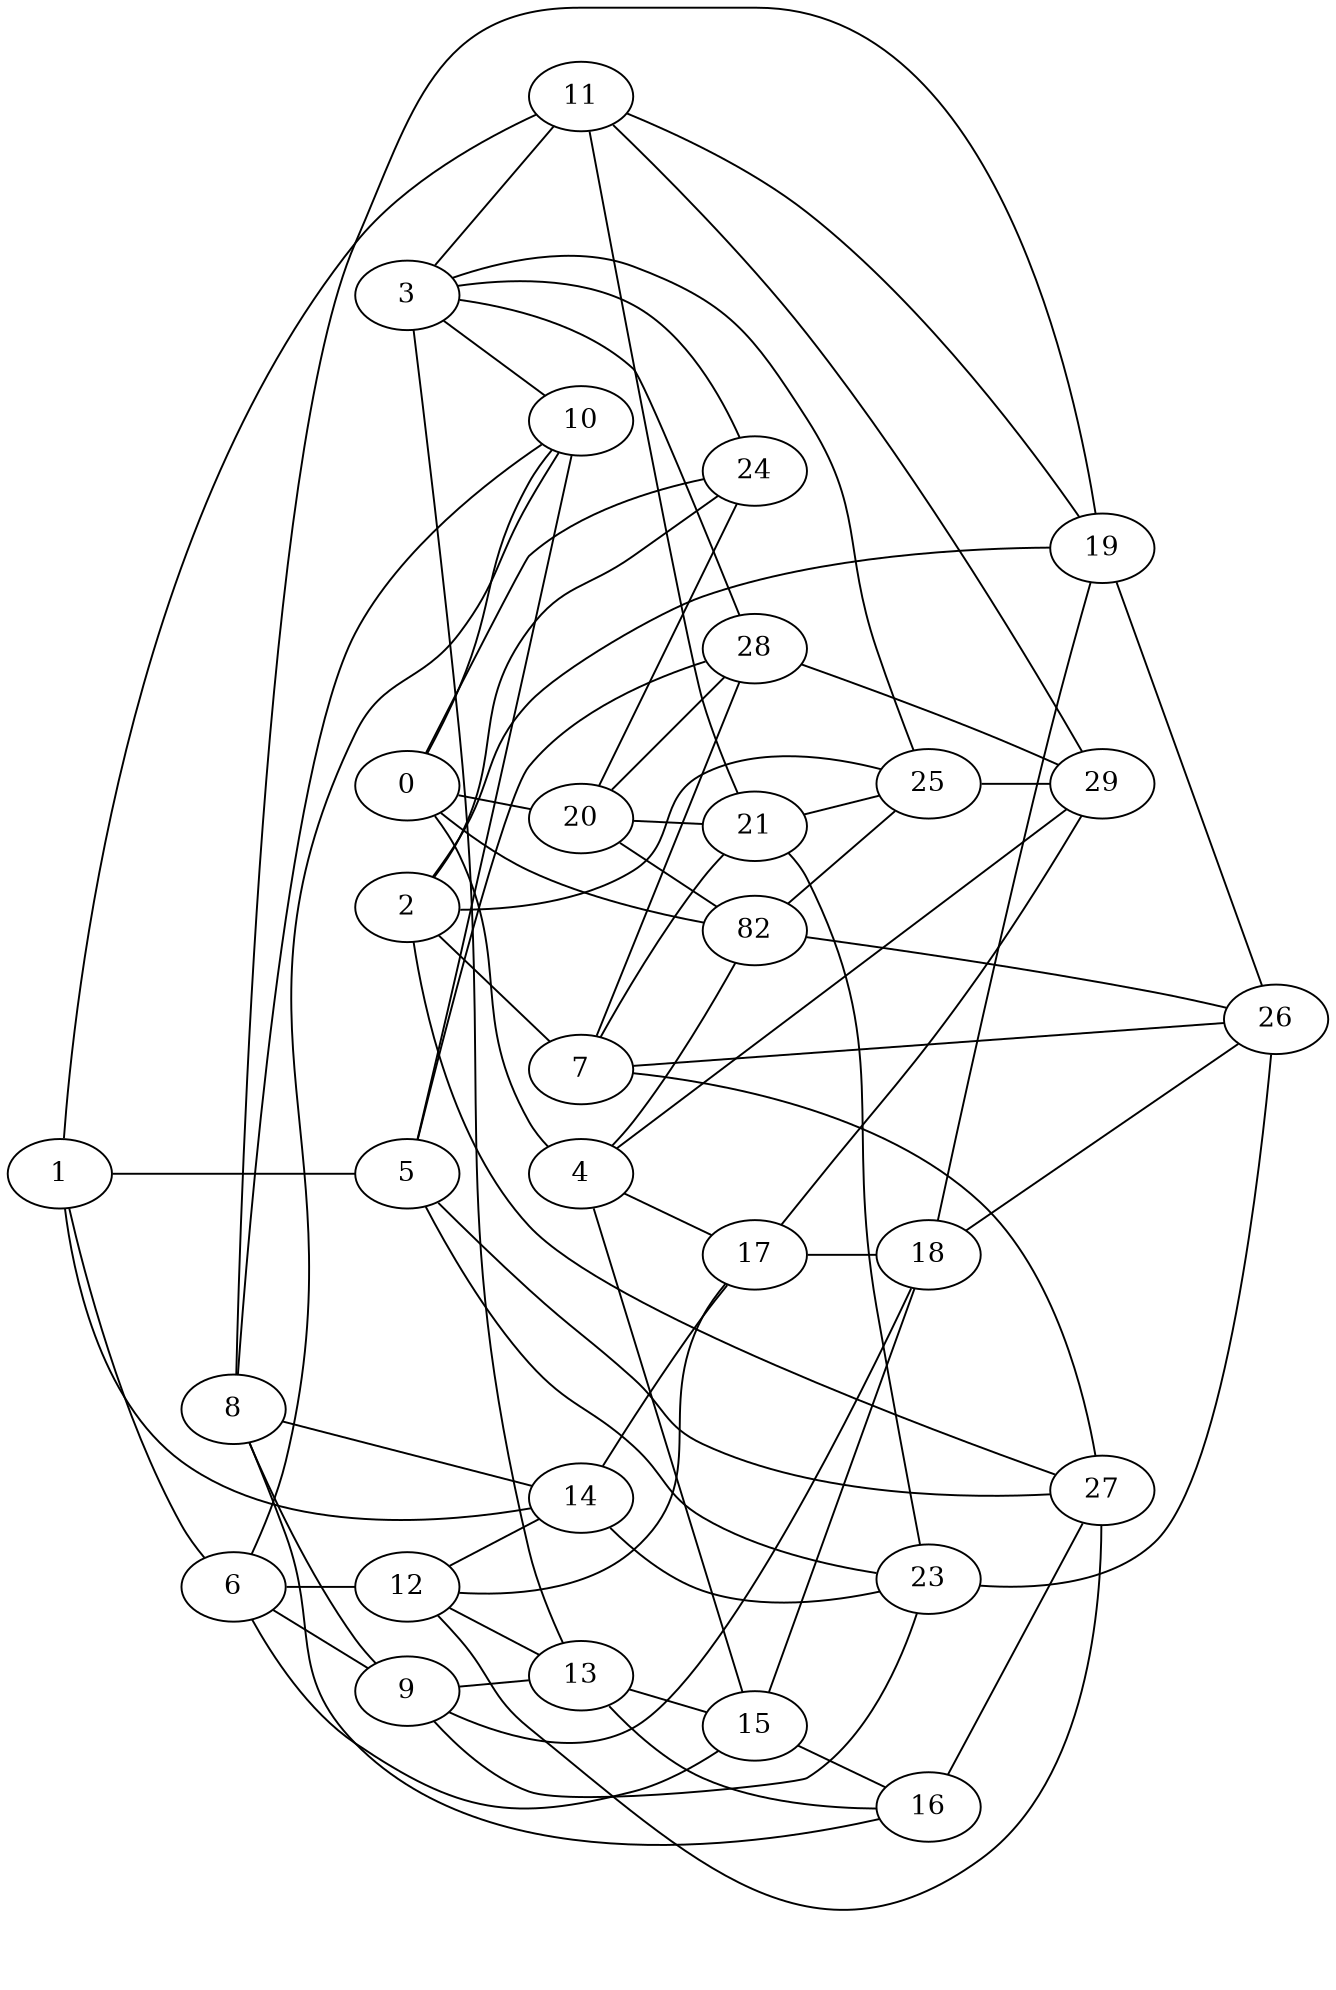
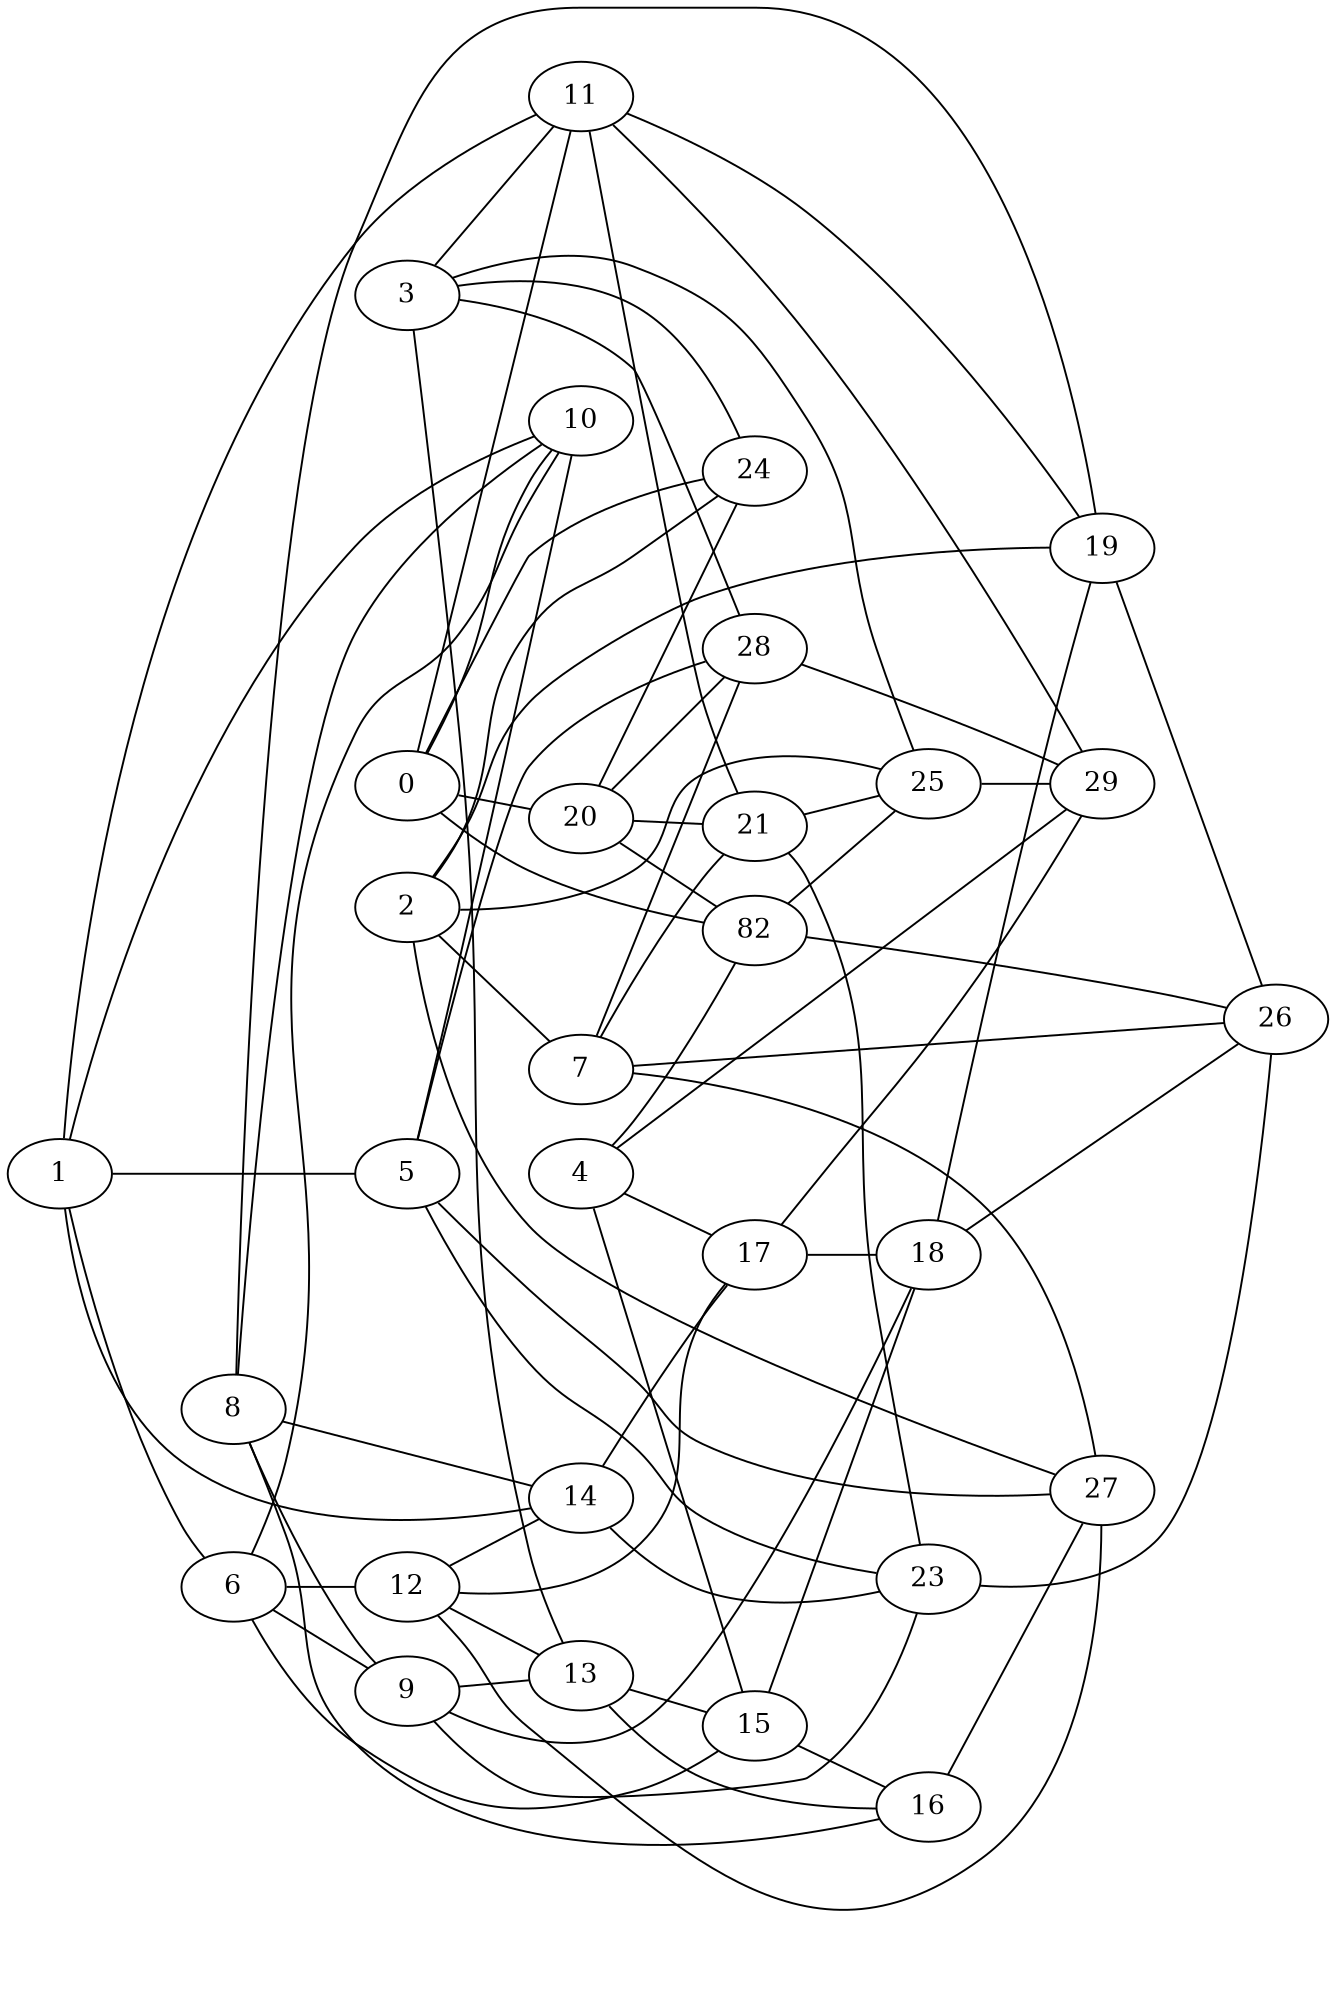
edge "3" -- "10": now "1" -- "10"
edge "0" -- "4": now "0" -- "11"
